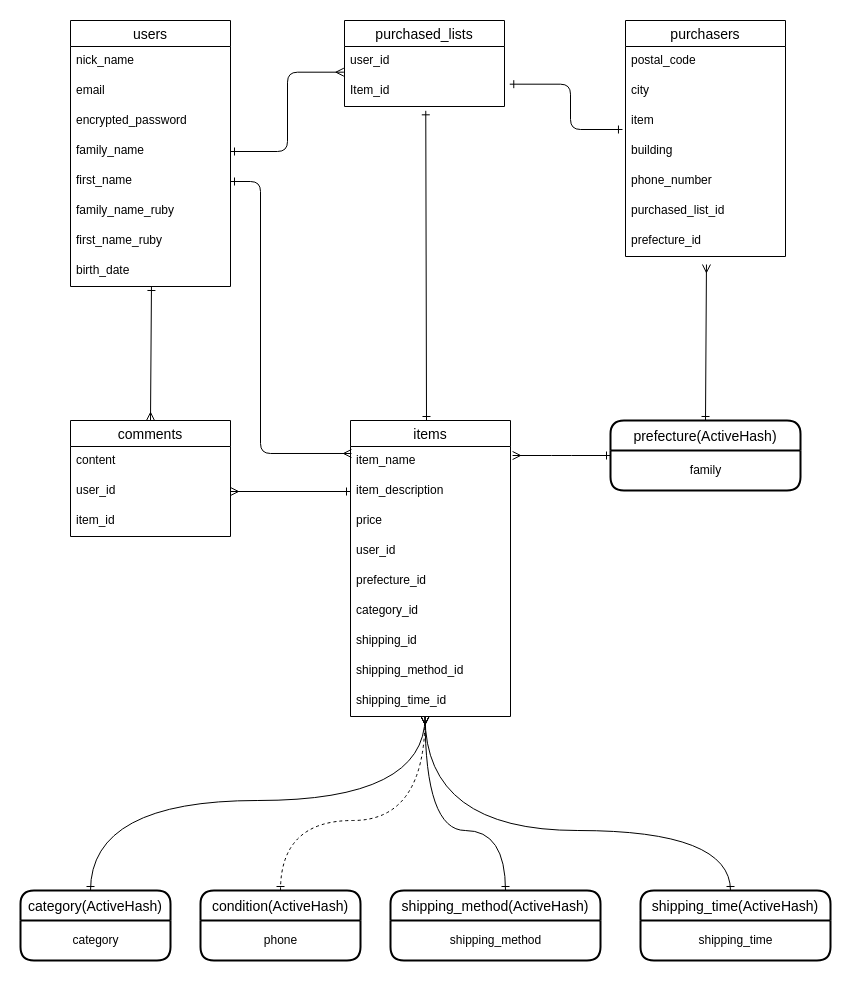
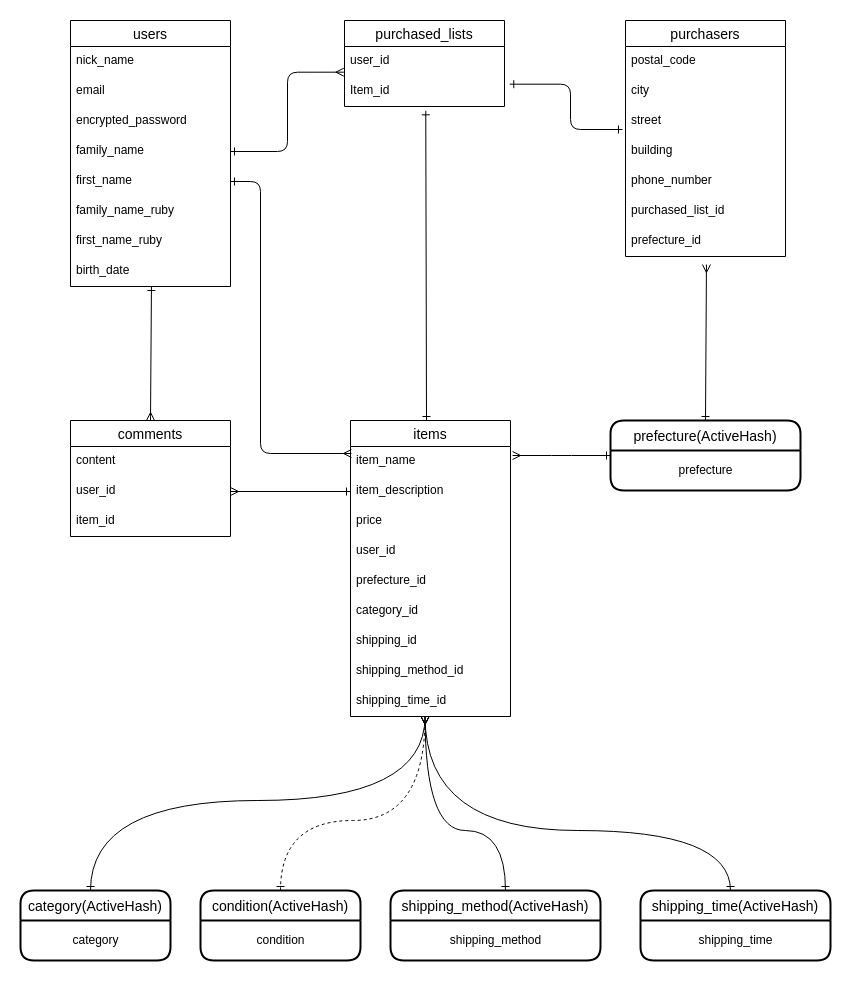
node "item": label "item" -> "street"
node "family": label "family" -> "prefecture"
node "phone": label "phone" -> "condition"
